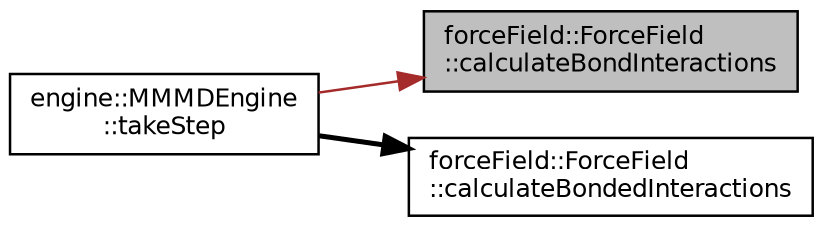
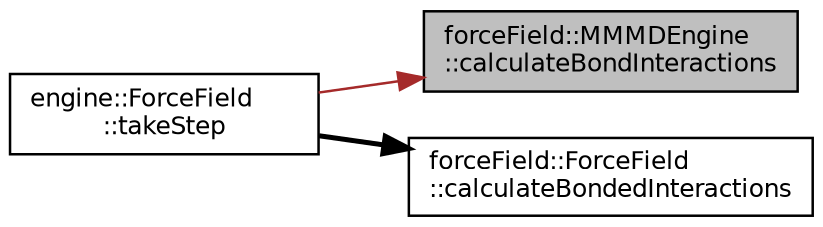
node "forceField::ForceField ::calculateBondInteractions": label "forceField::ForceField ::calculateBondInteractions" -> "forceField::MMMDEngine ::calculateBondInteractions"
node "engine::MMMDEngine ::takeStep": label "engine::MMMDEngine ::takeStep" -> "engine::ForceField ::takeStep"
